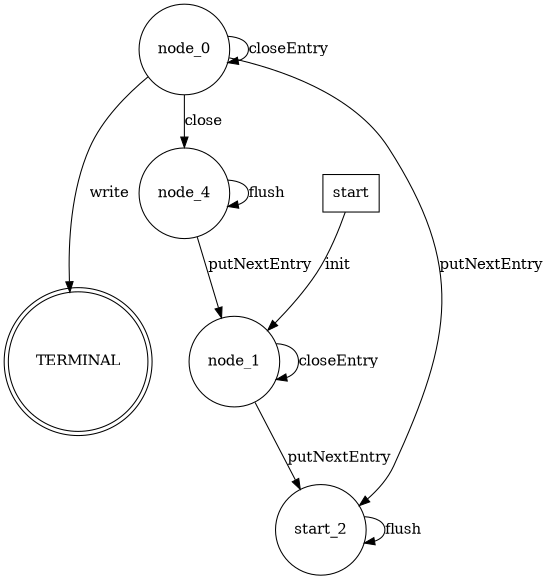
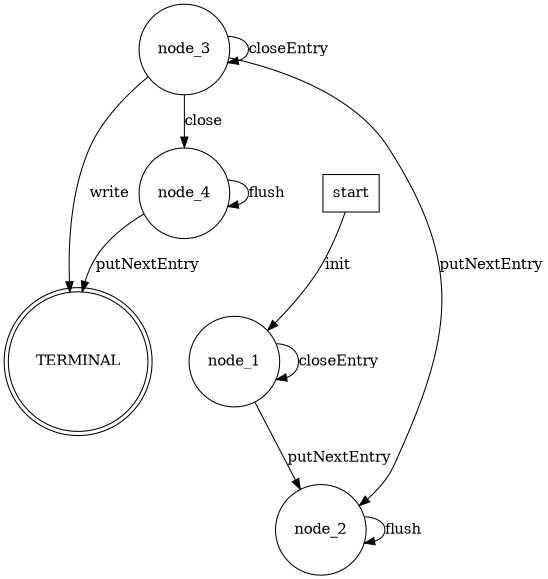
node "node_0": label "node_0" -> "node_3"
edge "node_4" -> "node_1": now "node_4" -> "TERMINAL"
node "start_2": label "start_2" -> "node_2"
